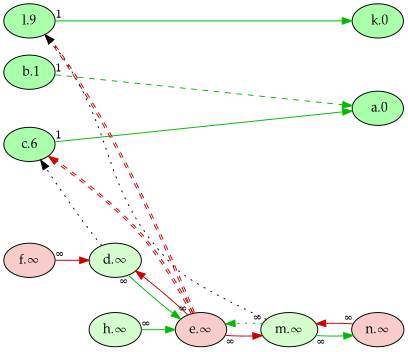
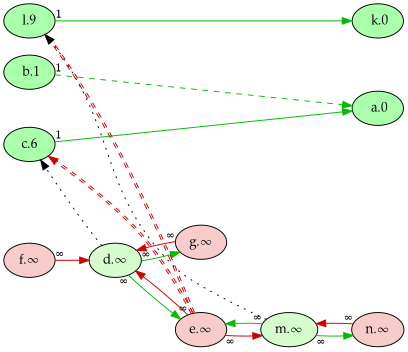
node "g.∞": added
edge "m.∞" -> "e.∞": style dotted -> solid
node "h.∞": removed
